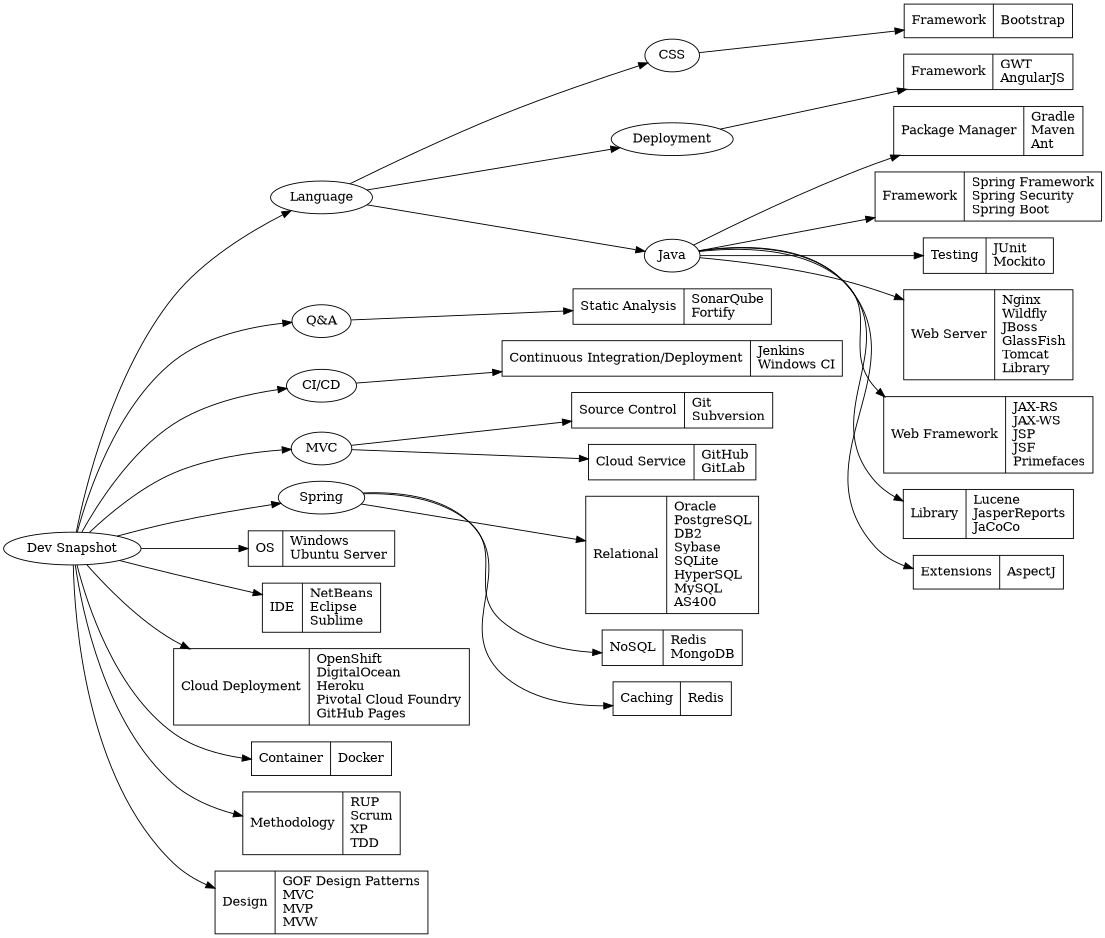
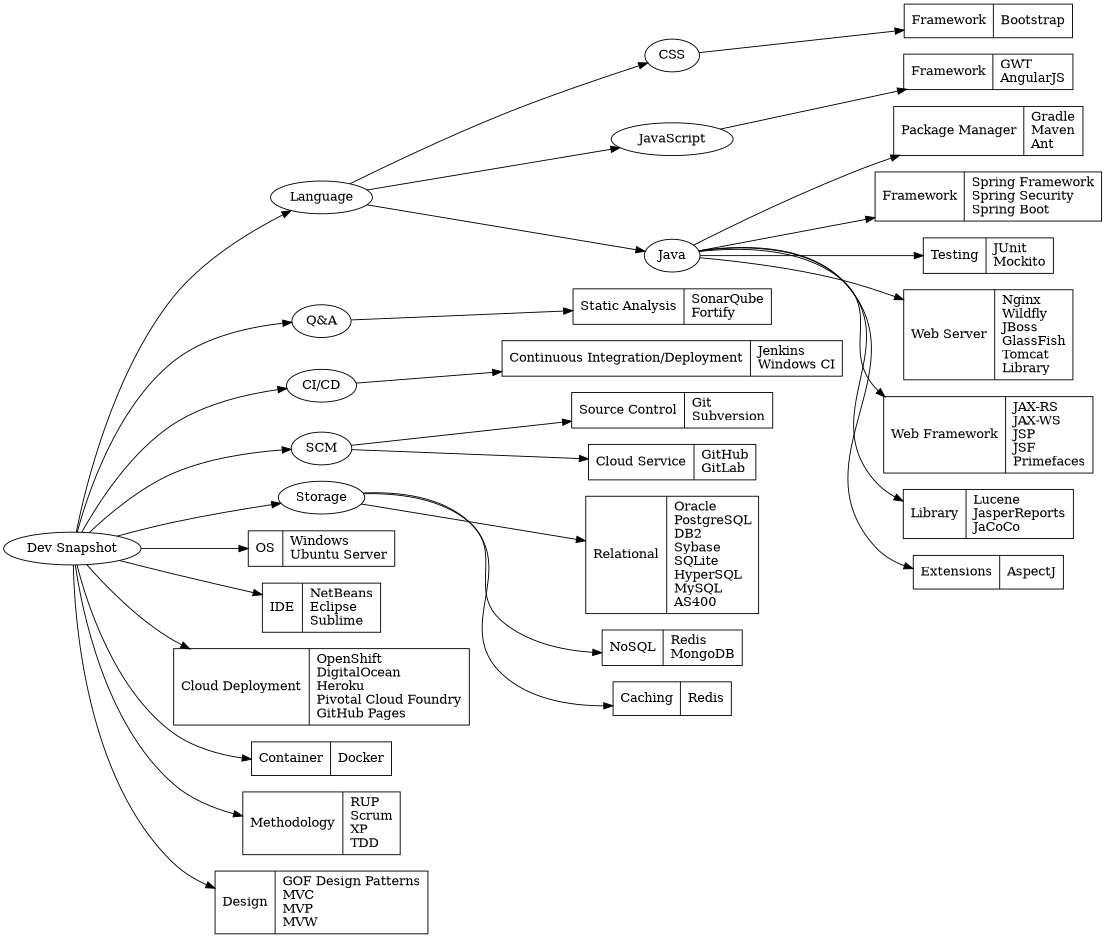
node "Deployment": label "Deployment" -> "JavaScript"
node "MVC": label "MVC" -> "SCM"
node "Spring": label "Spring" -> "Storage"
